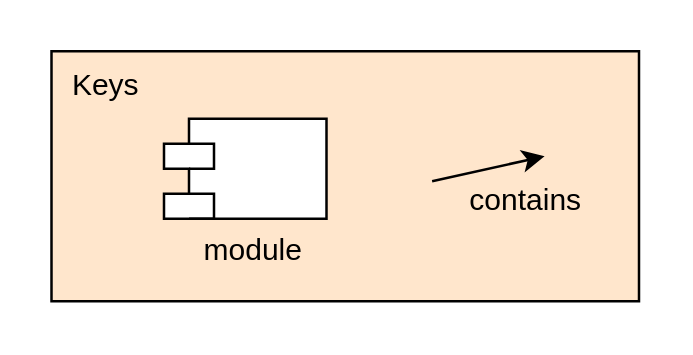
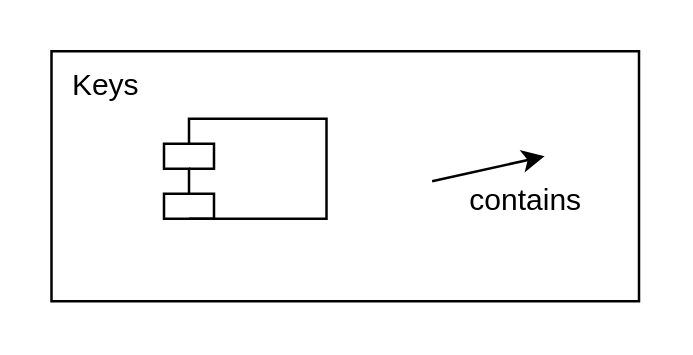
node "Keys": fillcolor #ffe6cc -> #ffffff
node "module": removed
